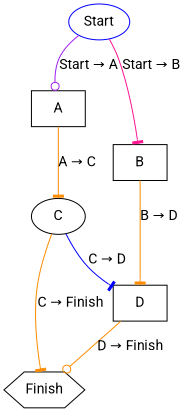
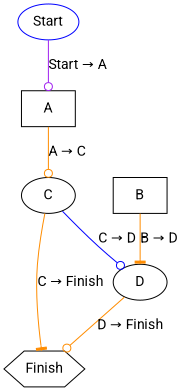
edge "Start" -> "B": removed, label "Start → B"
edge "A" -> "C": arrowhead tee -> odot
edge "C" -> "D": arrowhead tee -> odot
node "D": shape box -> ellipse
